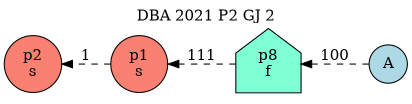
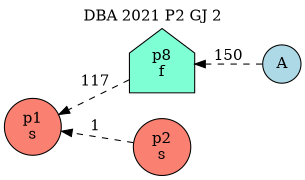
edge "p8 f" -> "p1 s": label "111" -> "117"
edge "A" -> "p8 f": label "100" -> "150"
edge "p1 s" -> "p2 s": reversed
